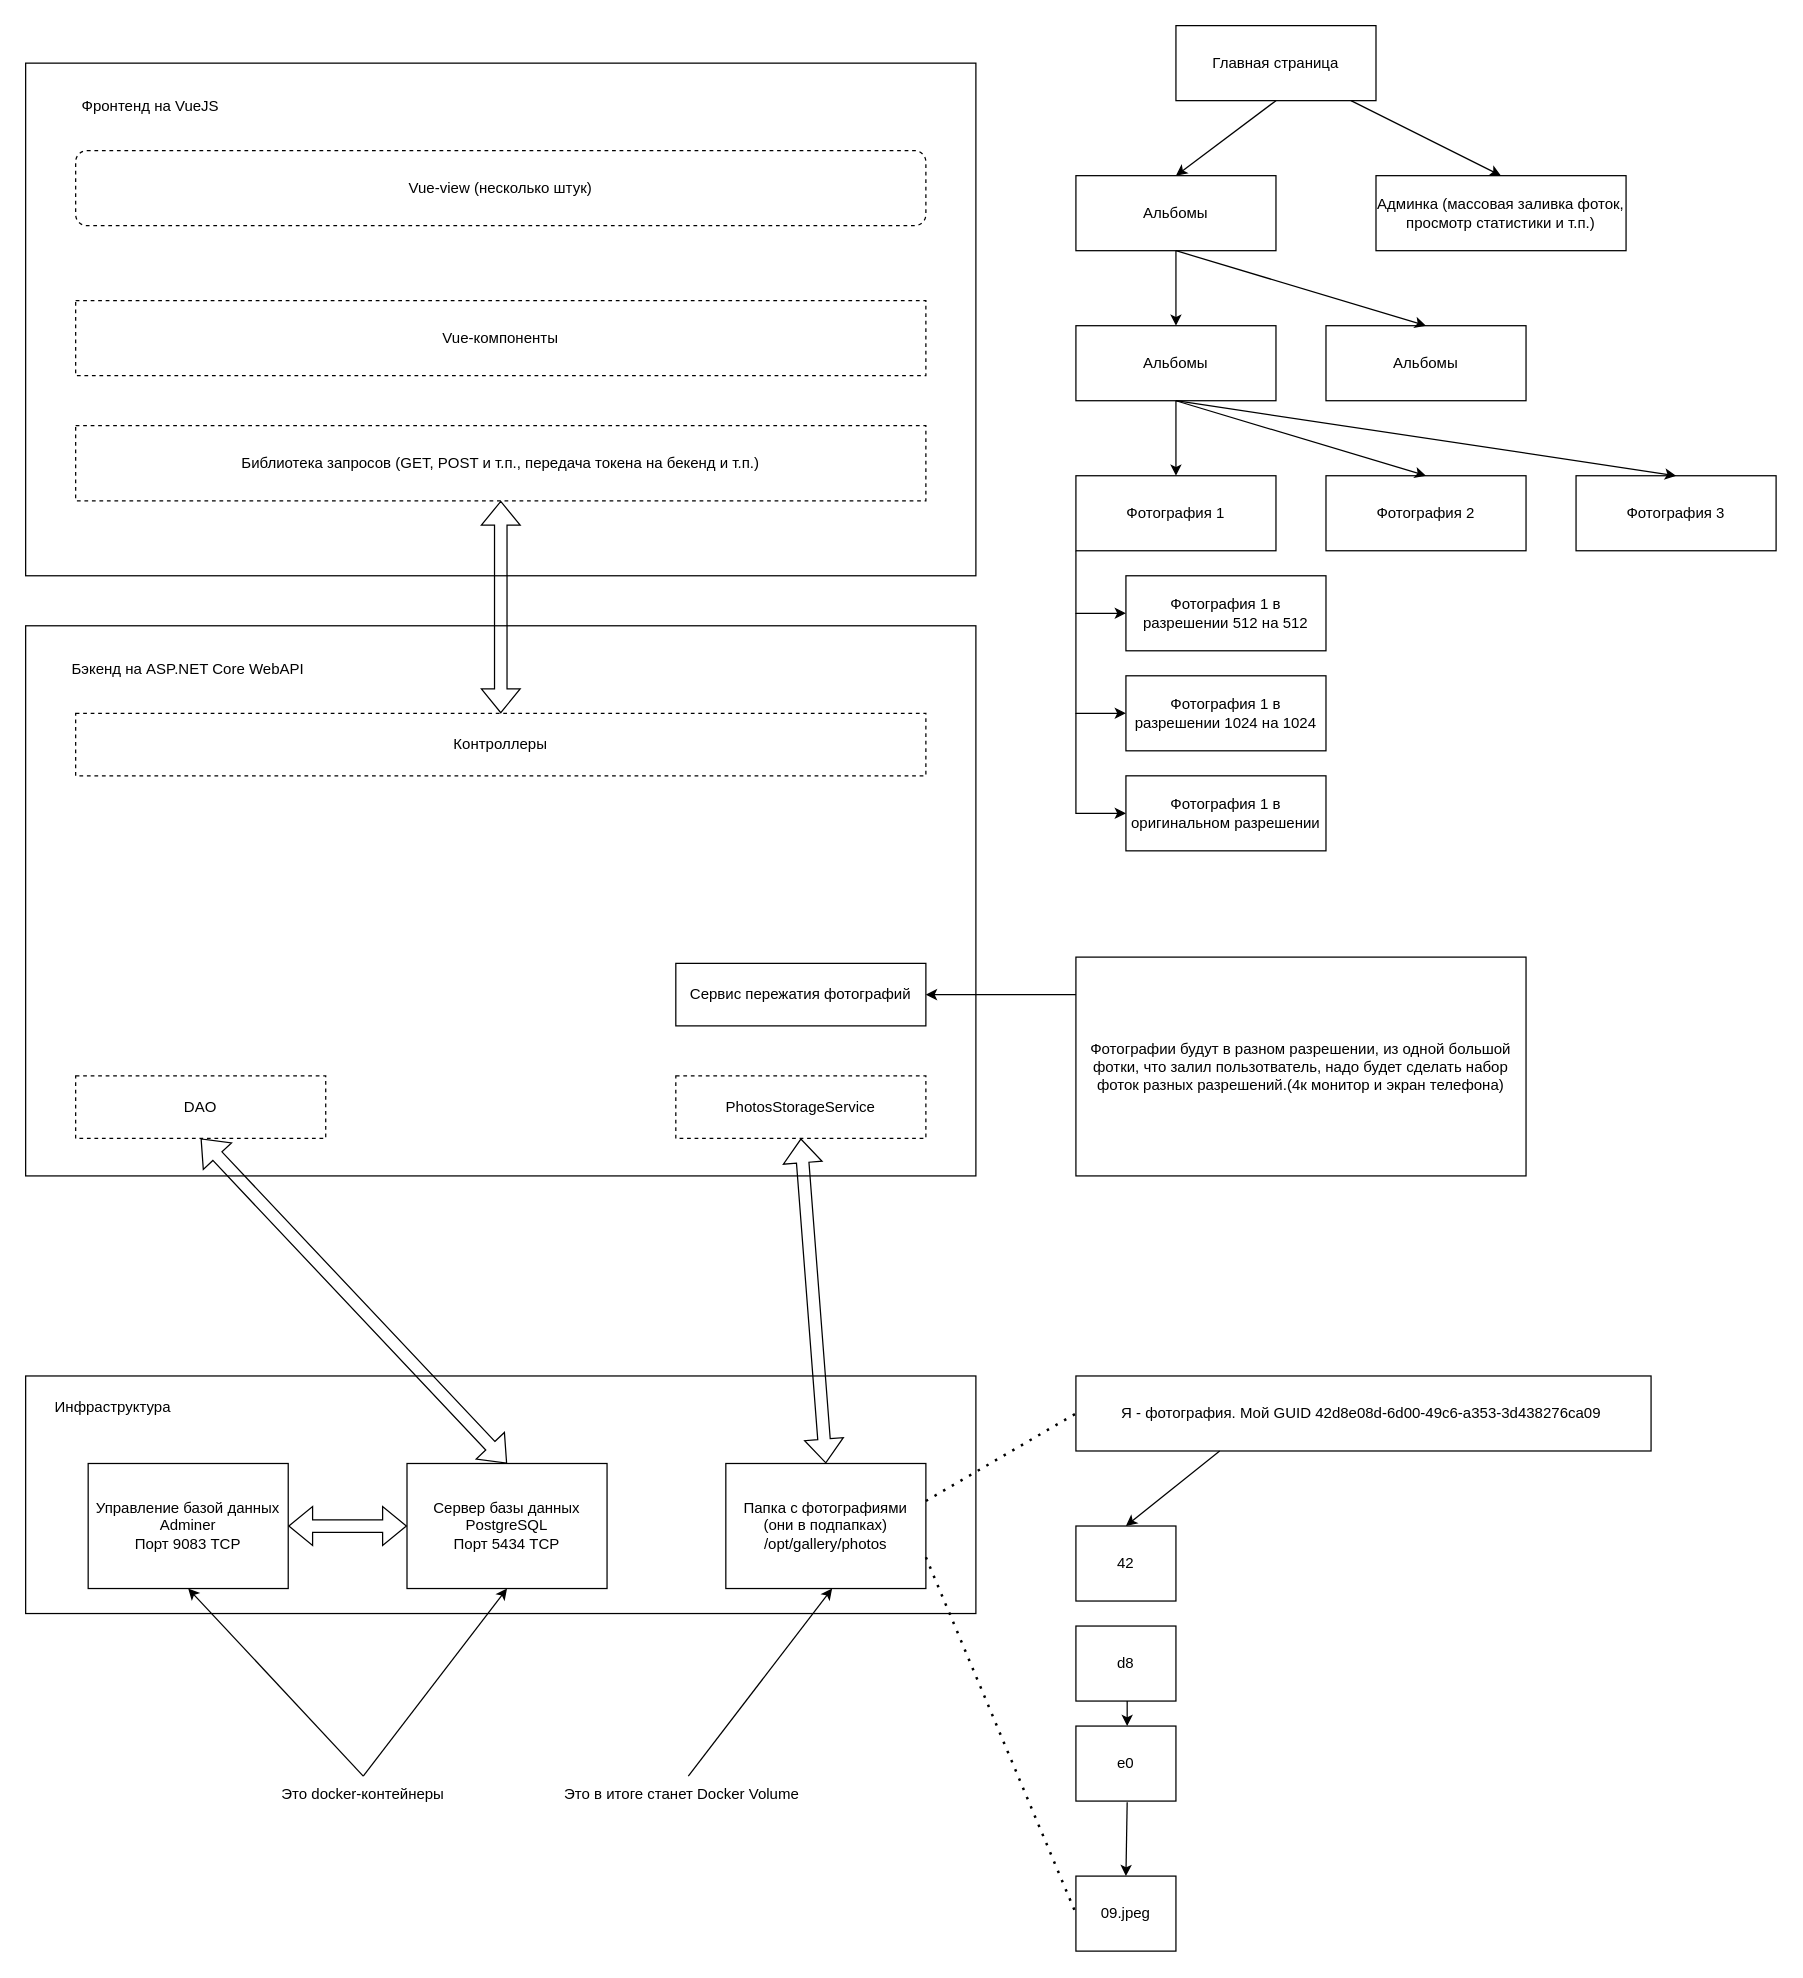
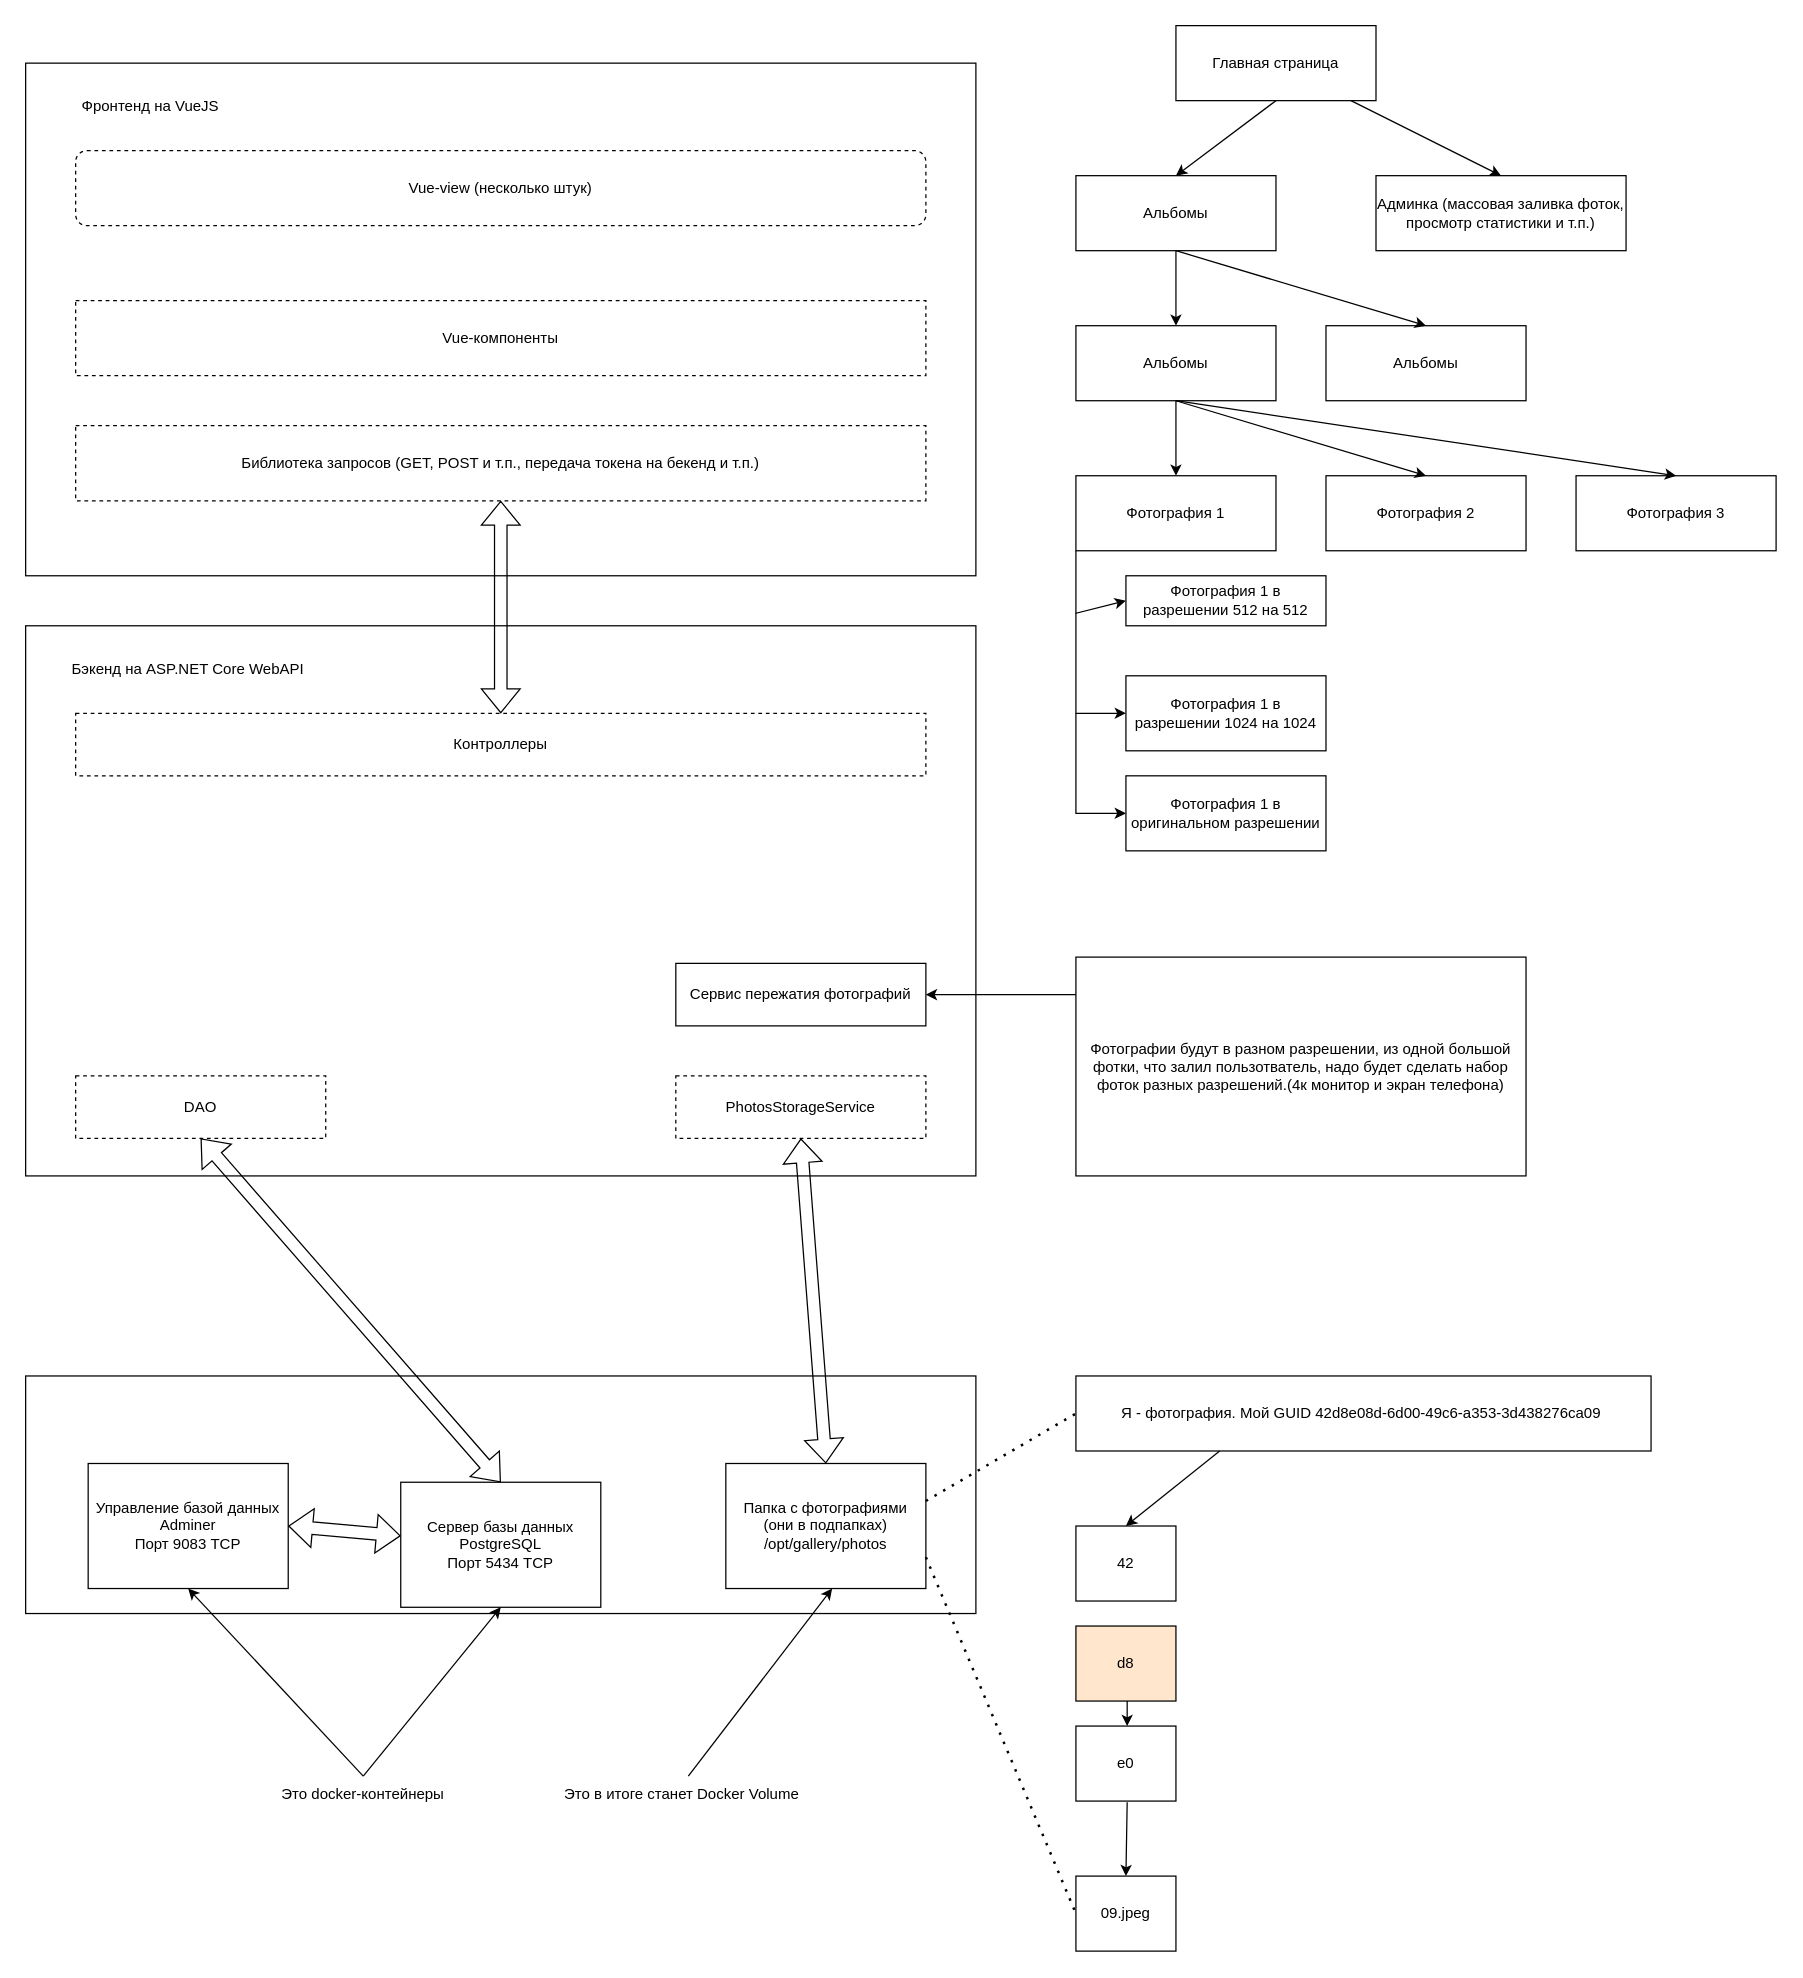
node "Фотография 1 в разрешении 512 на 512": size 200x75 -> 200x50
node "Инфраструктура": removed
node "Сервер базы данных PostgreSQL Порт 5434 TCP": moved (507, 1526) -> (501, 1544)
node "d8": fillcolor #ffffff -> #ffe6cc
